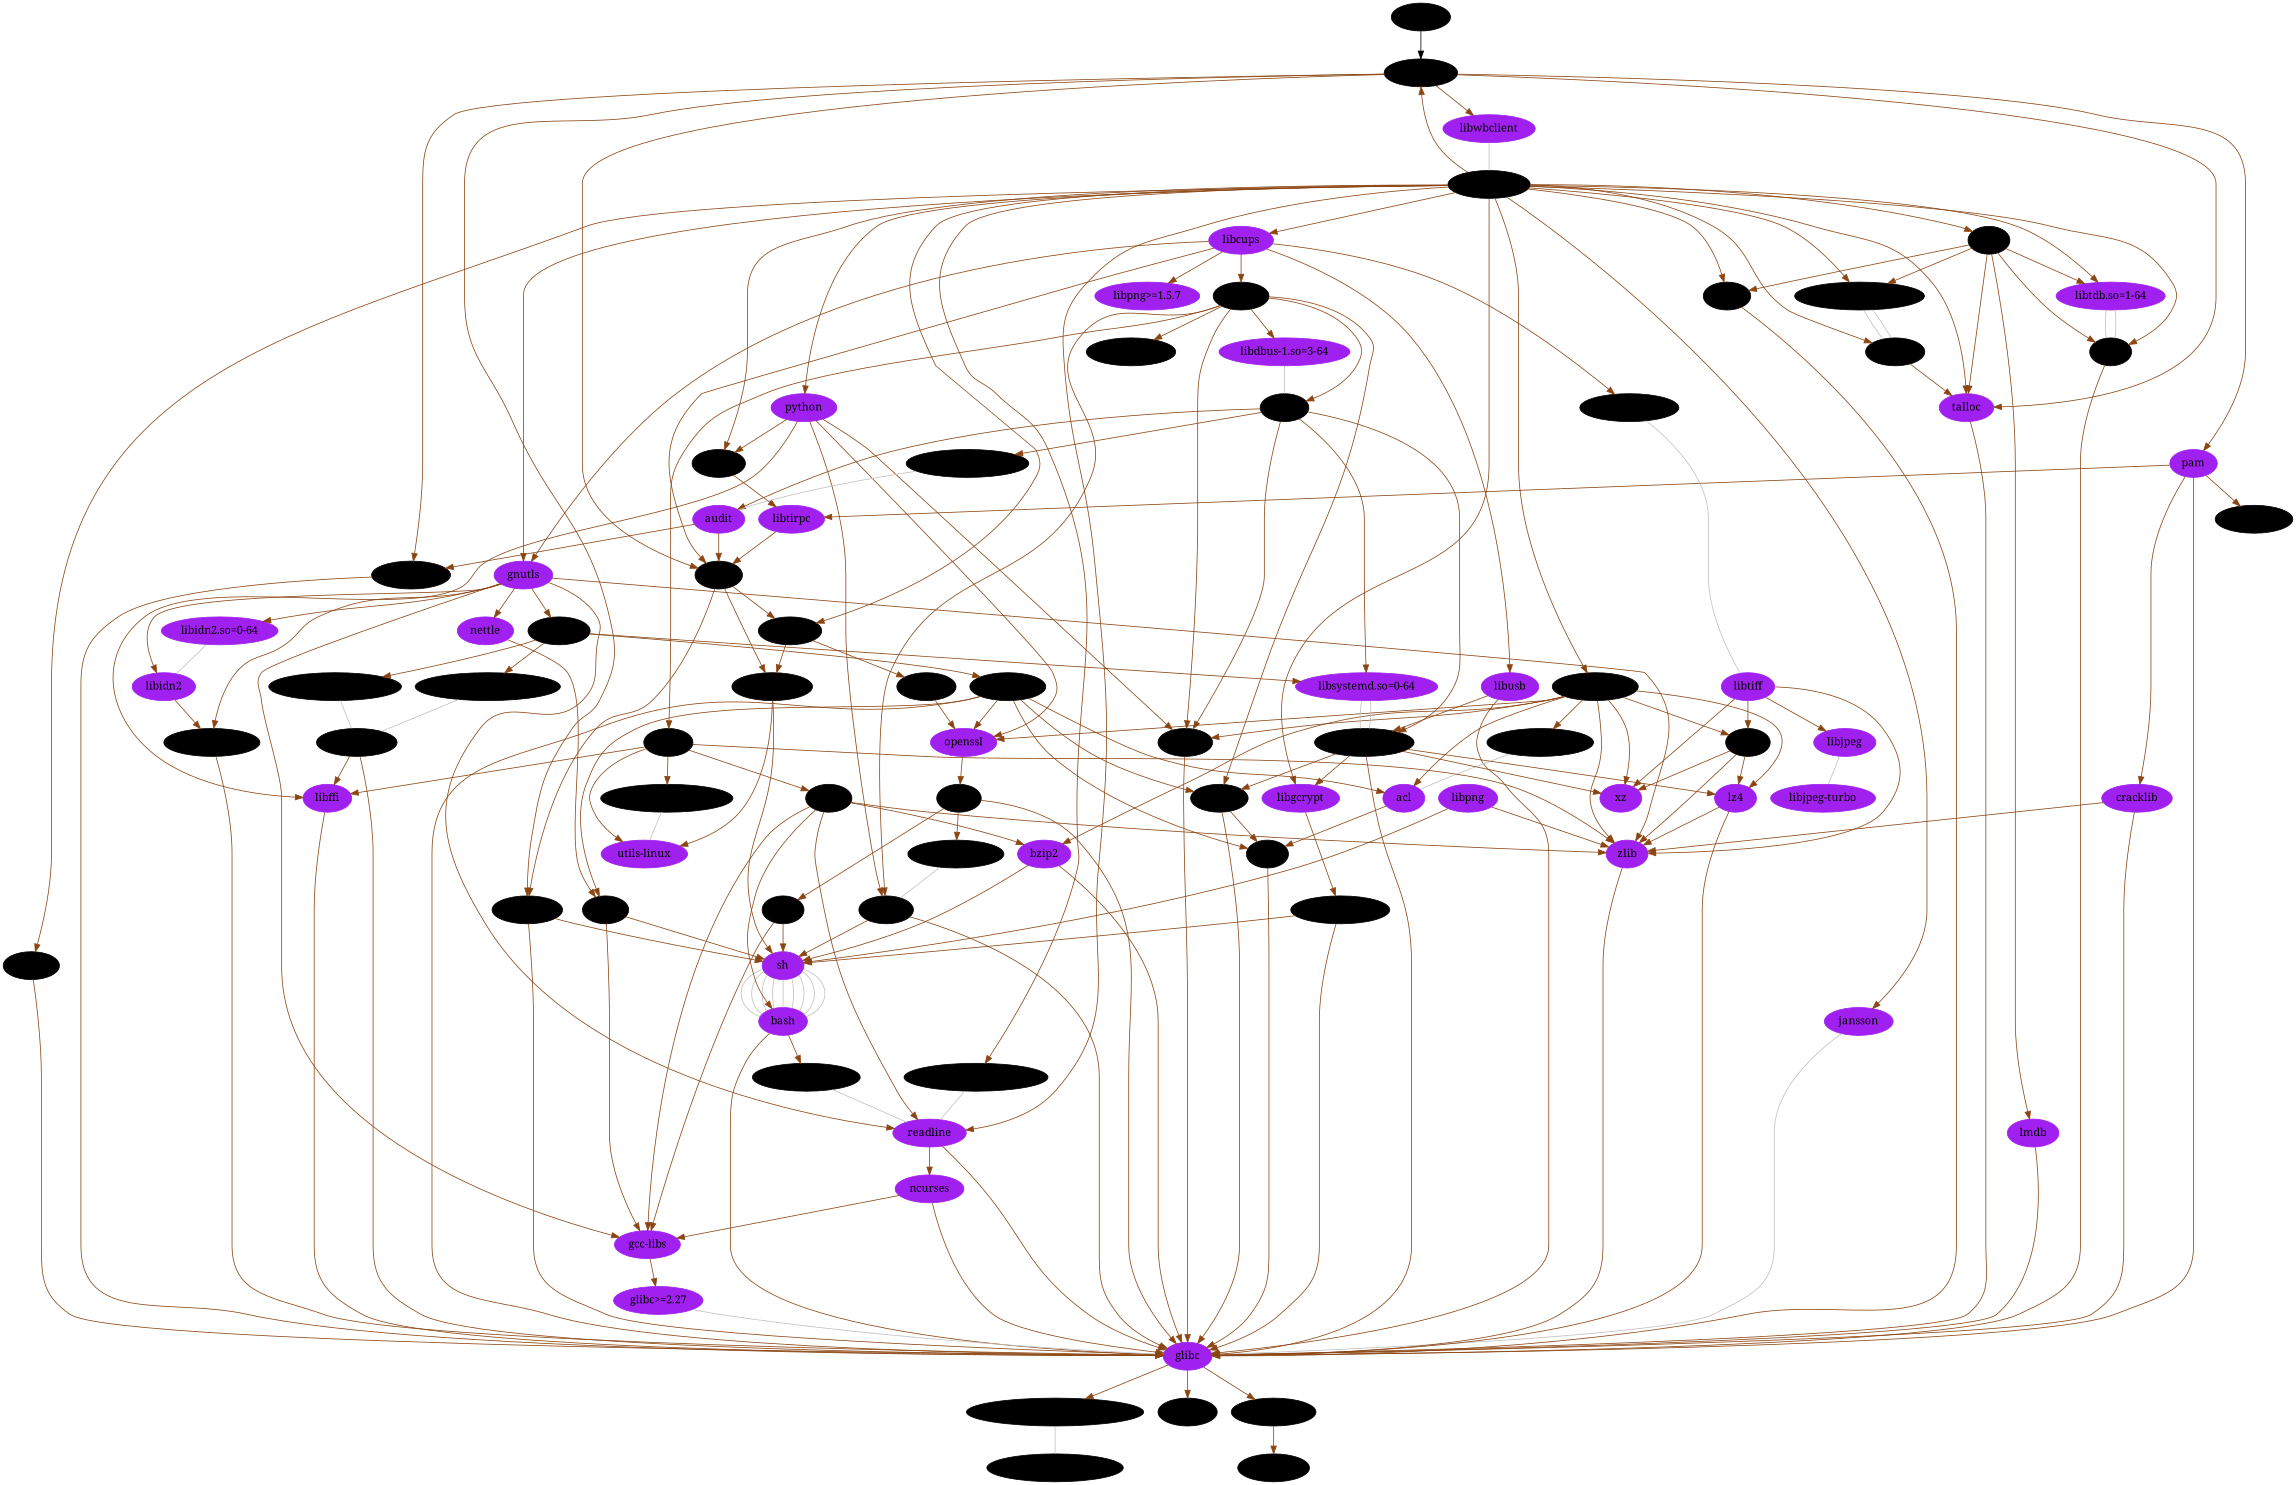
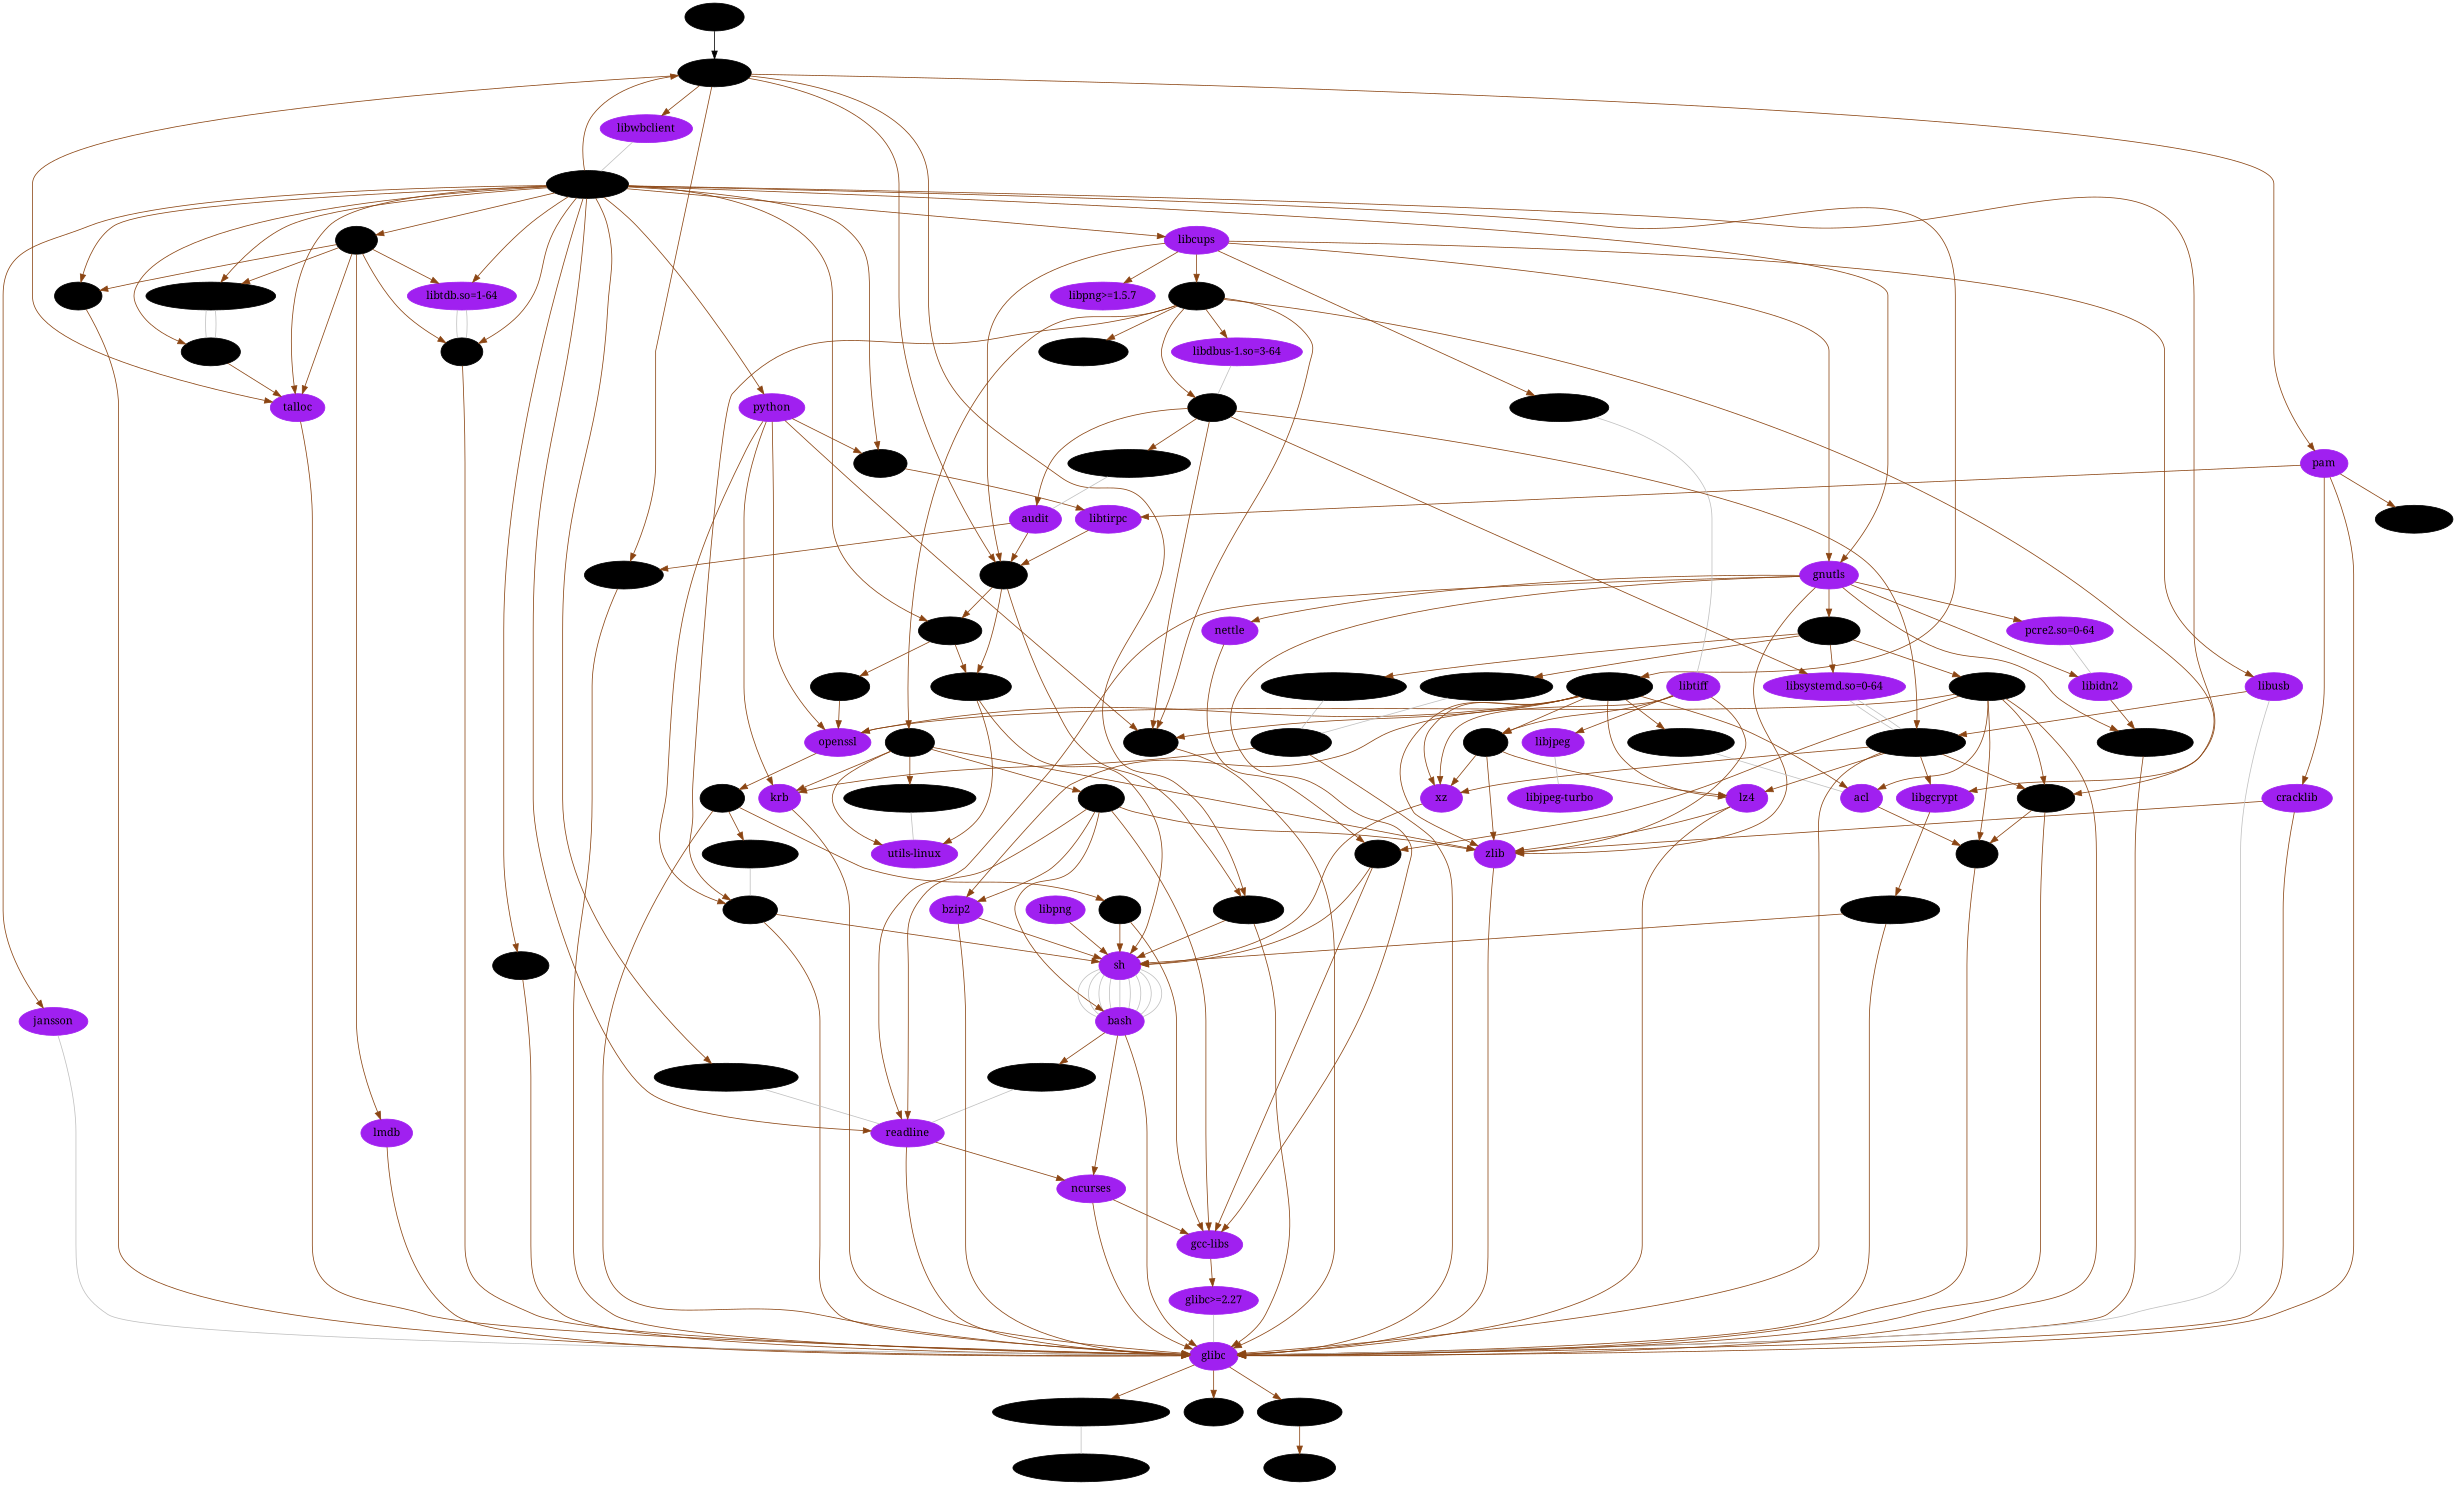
node "libidn2.so=0-64": label "libidn2.so=0-64" -> "pcre2.so=0-64"
node "libffi": label "libffi" -> "krb"
edge "libpng" -> "zlib": removed
edge "xz" -> "sh": added
edge "bash" -> "ncurses": added
edge "libusb" -> "glibc": color chocolate4 -> grey
